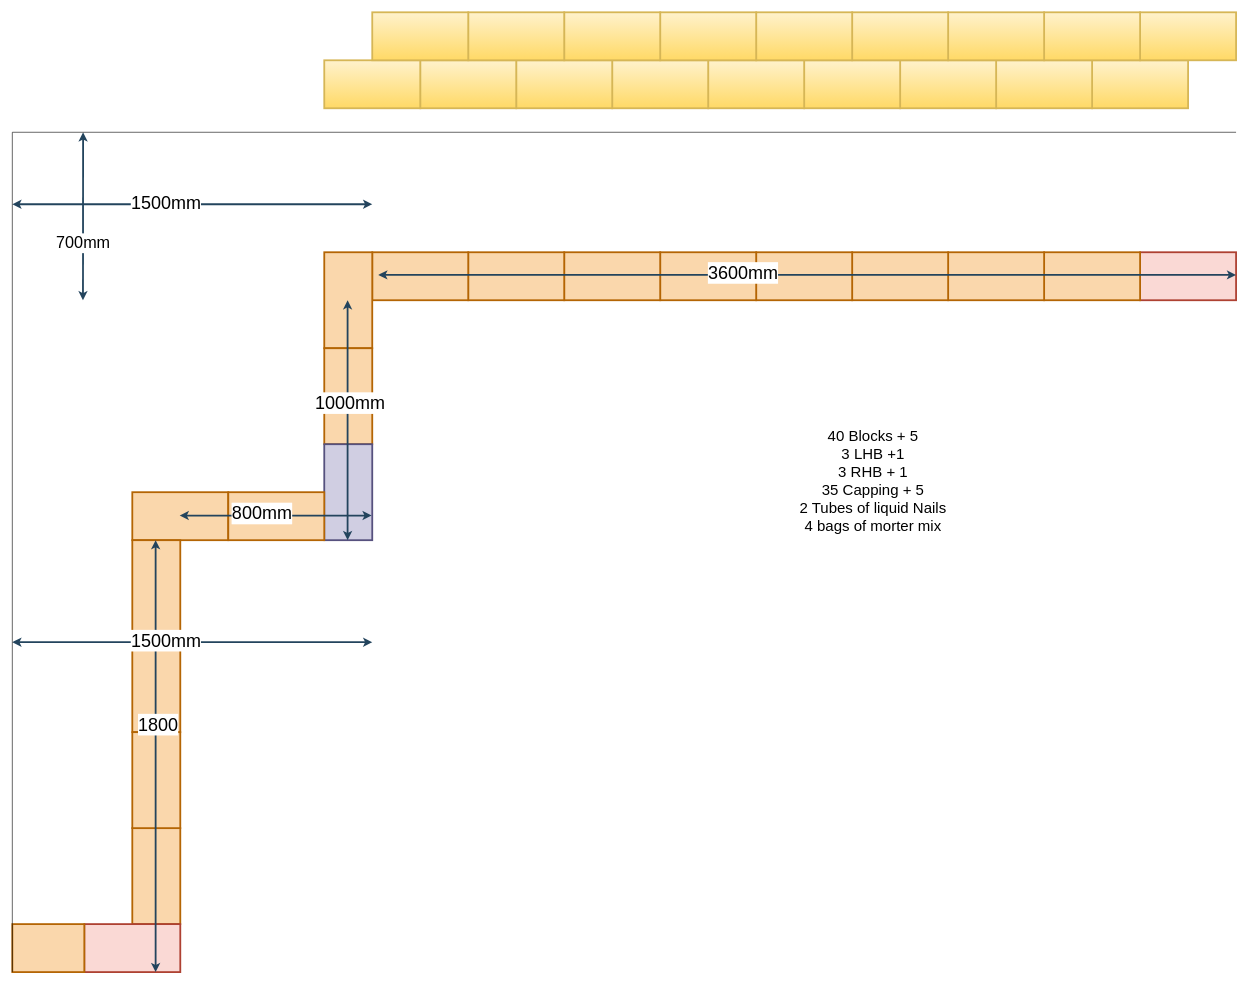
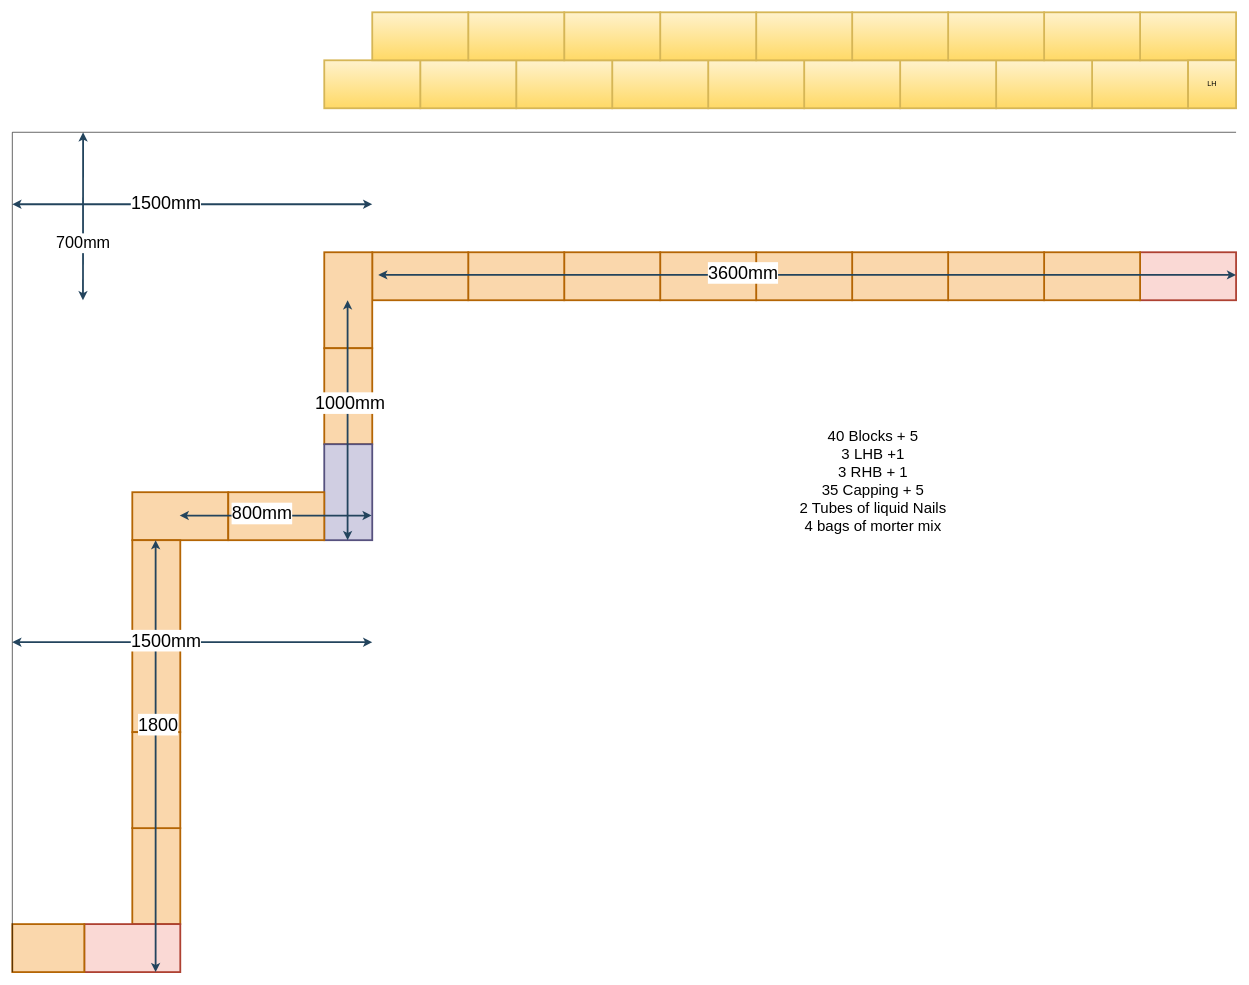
node "LH": added
